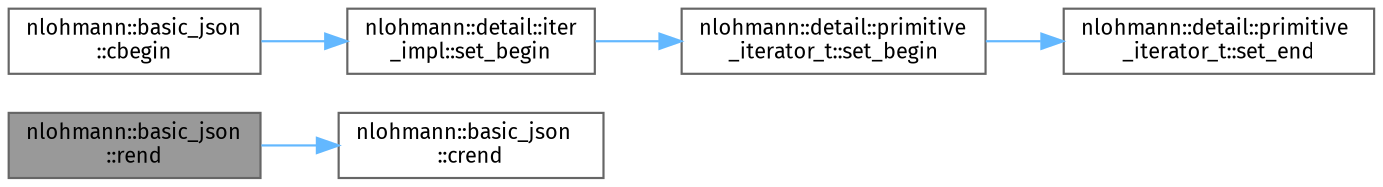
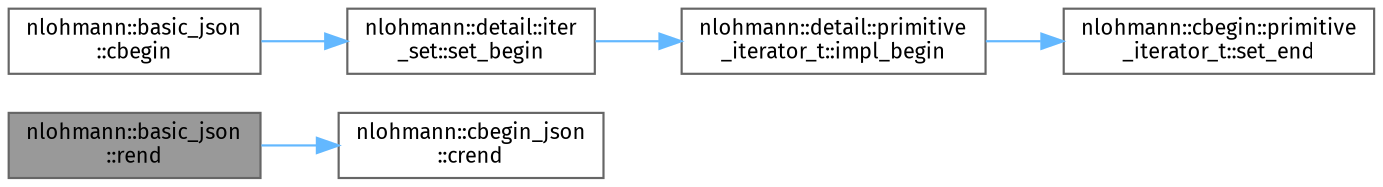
node "nlohmann::detail::iter _impl::set_begin": label "nlohmann::detail::iter _impl::set_begin" -> "nlohmann::detail::iter _set::set_begin"
node "nlohmann::detail::primitive _iterator_t::set_begin": label "nlohmann::detail::primitive _iterator_t::set_begin" -> "nlohmann::detail::primitive _iterator_t::impl_begin"
node "nlohmann::detail::primitive _iterator_t::set_end": label "nlohmann::detail::primitive _iterator_t::set_end" -> "nlohmann::cbegin::primitive _iterator_t::set_end"
node "nlohmann::basic_json ::crend": label "nlohmann::basic_json ::crend" -> "nlohmann::cbegin_json ::crend"
